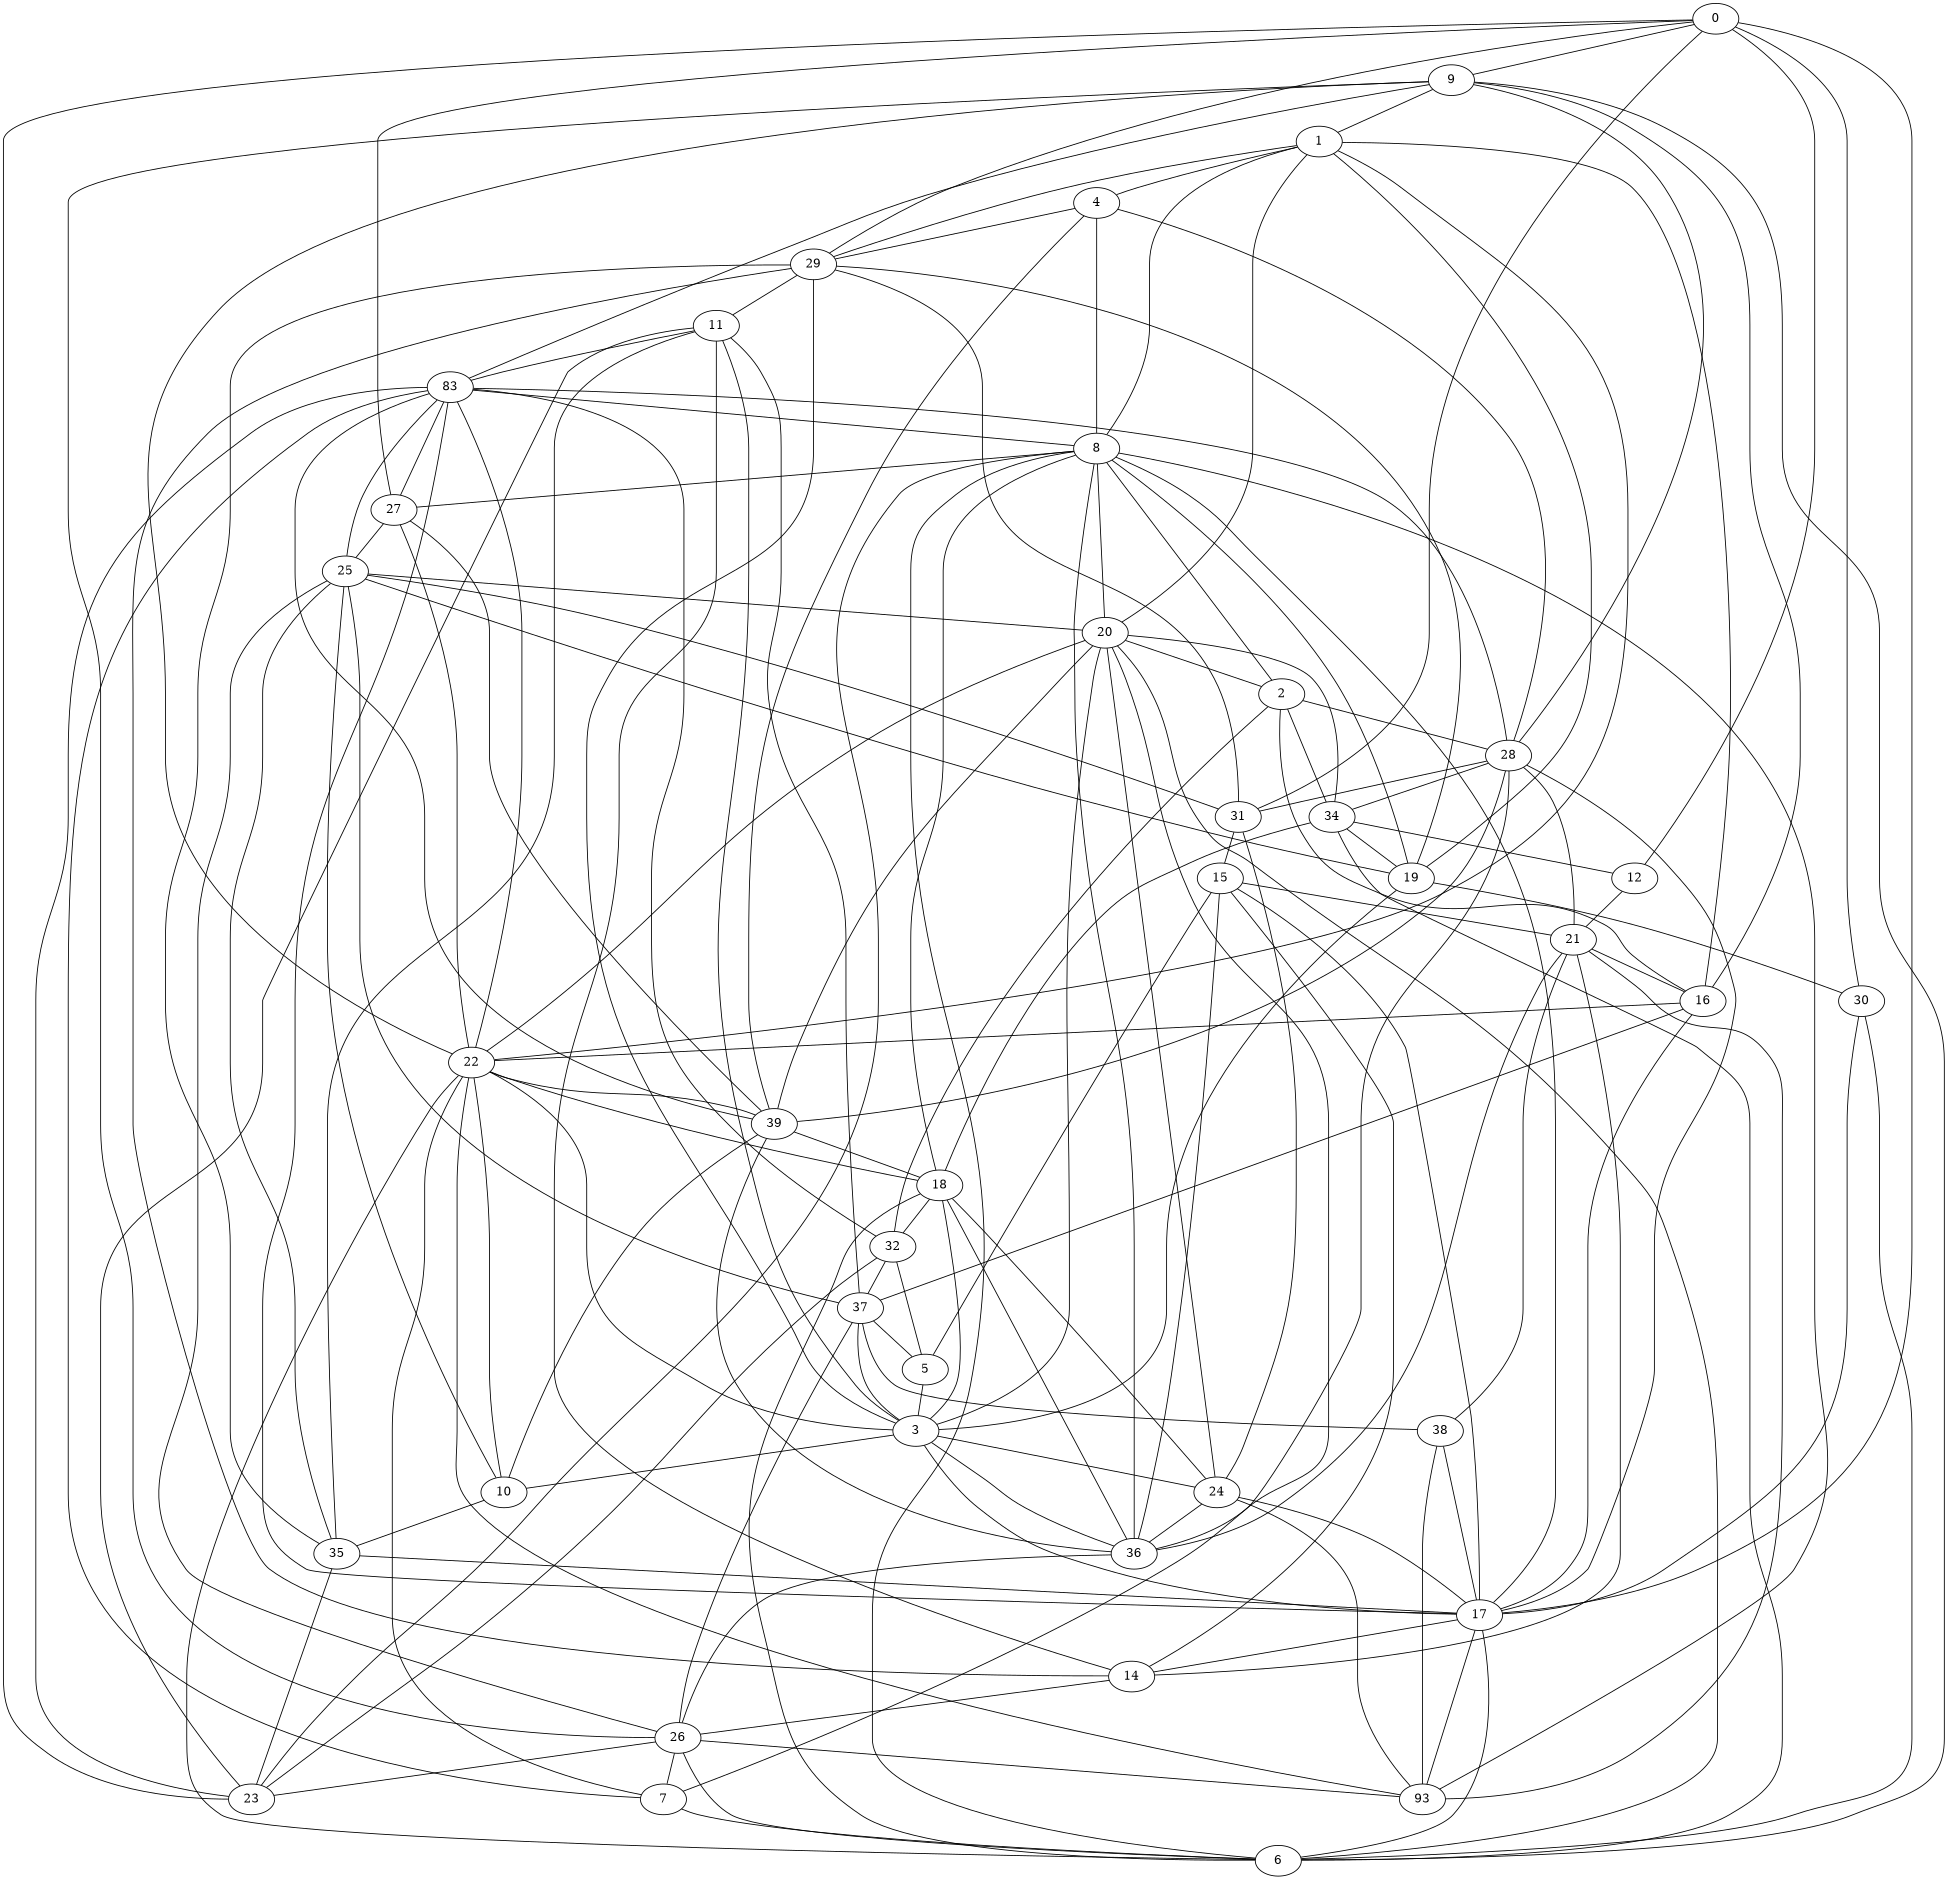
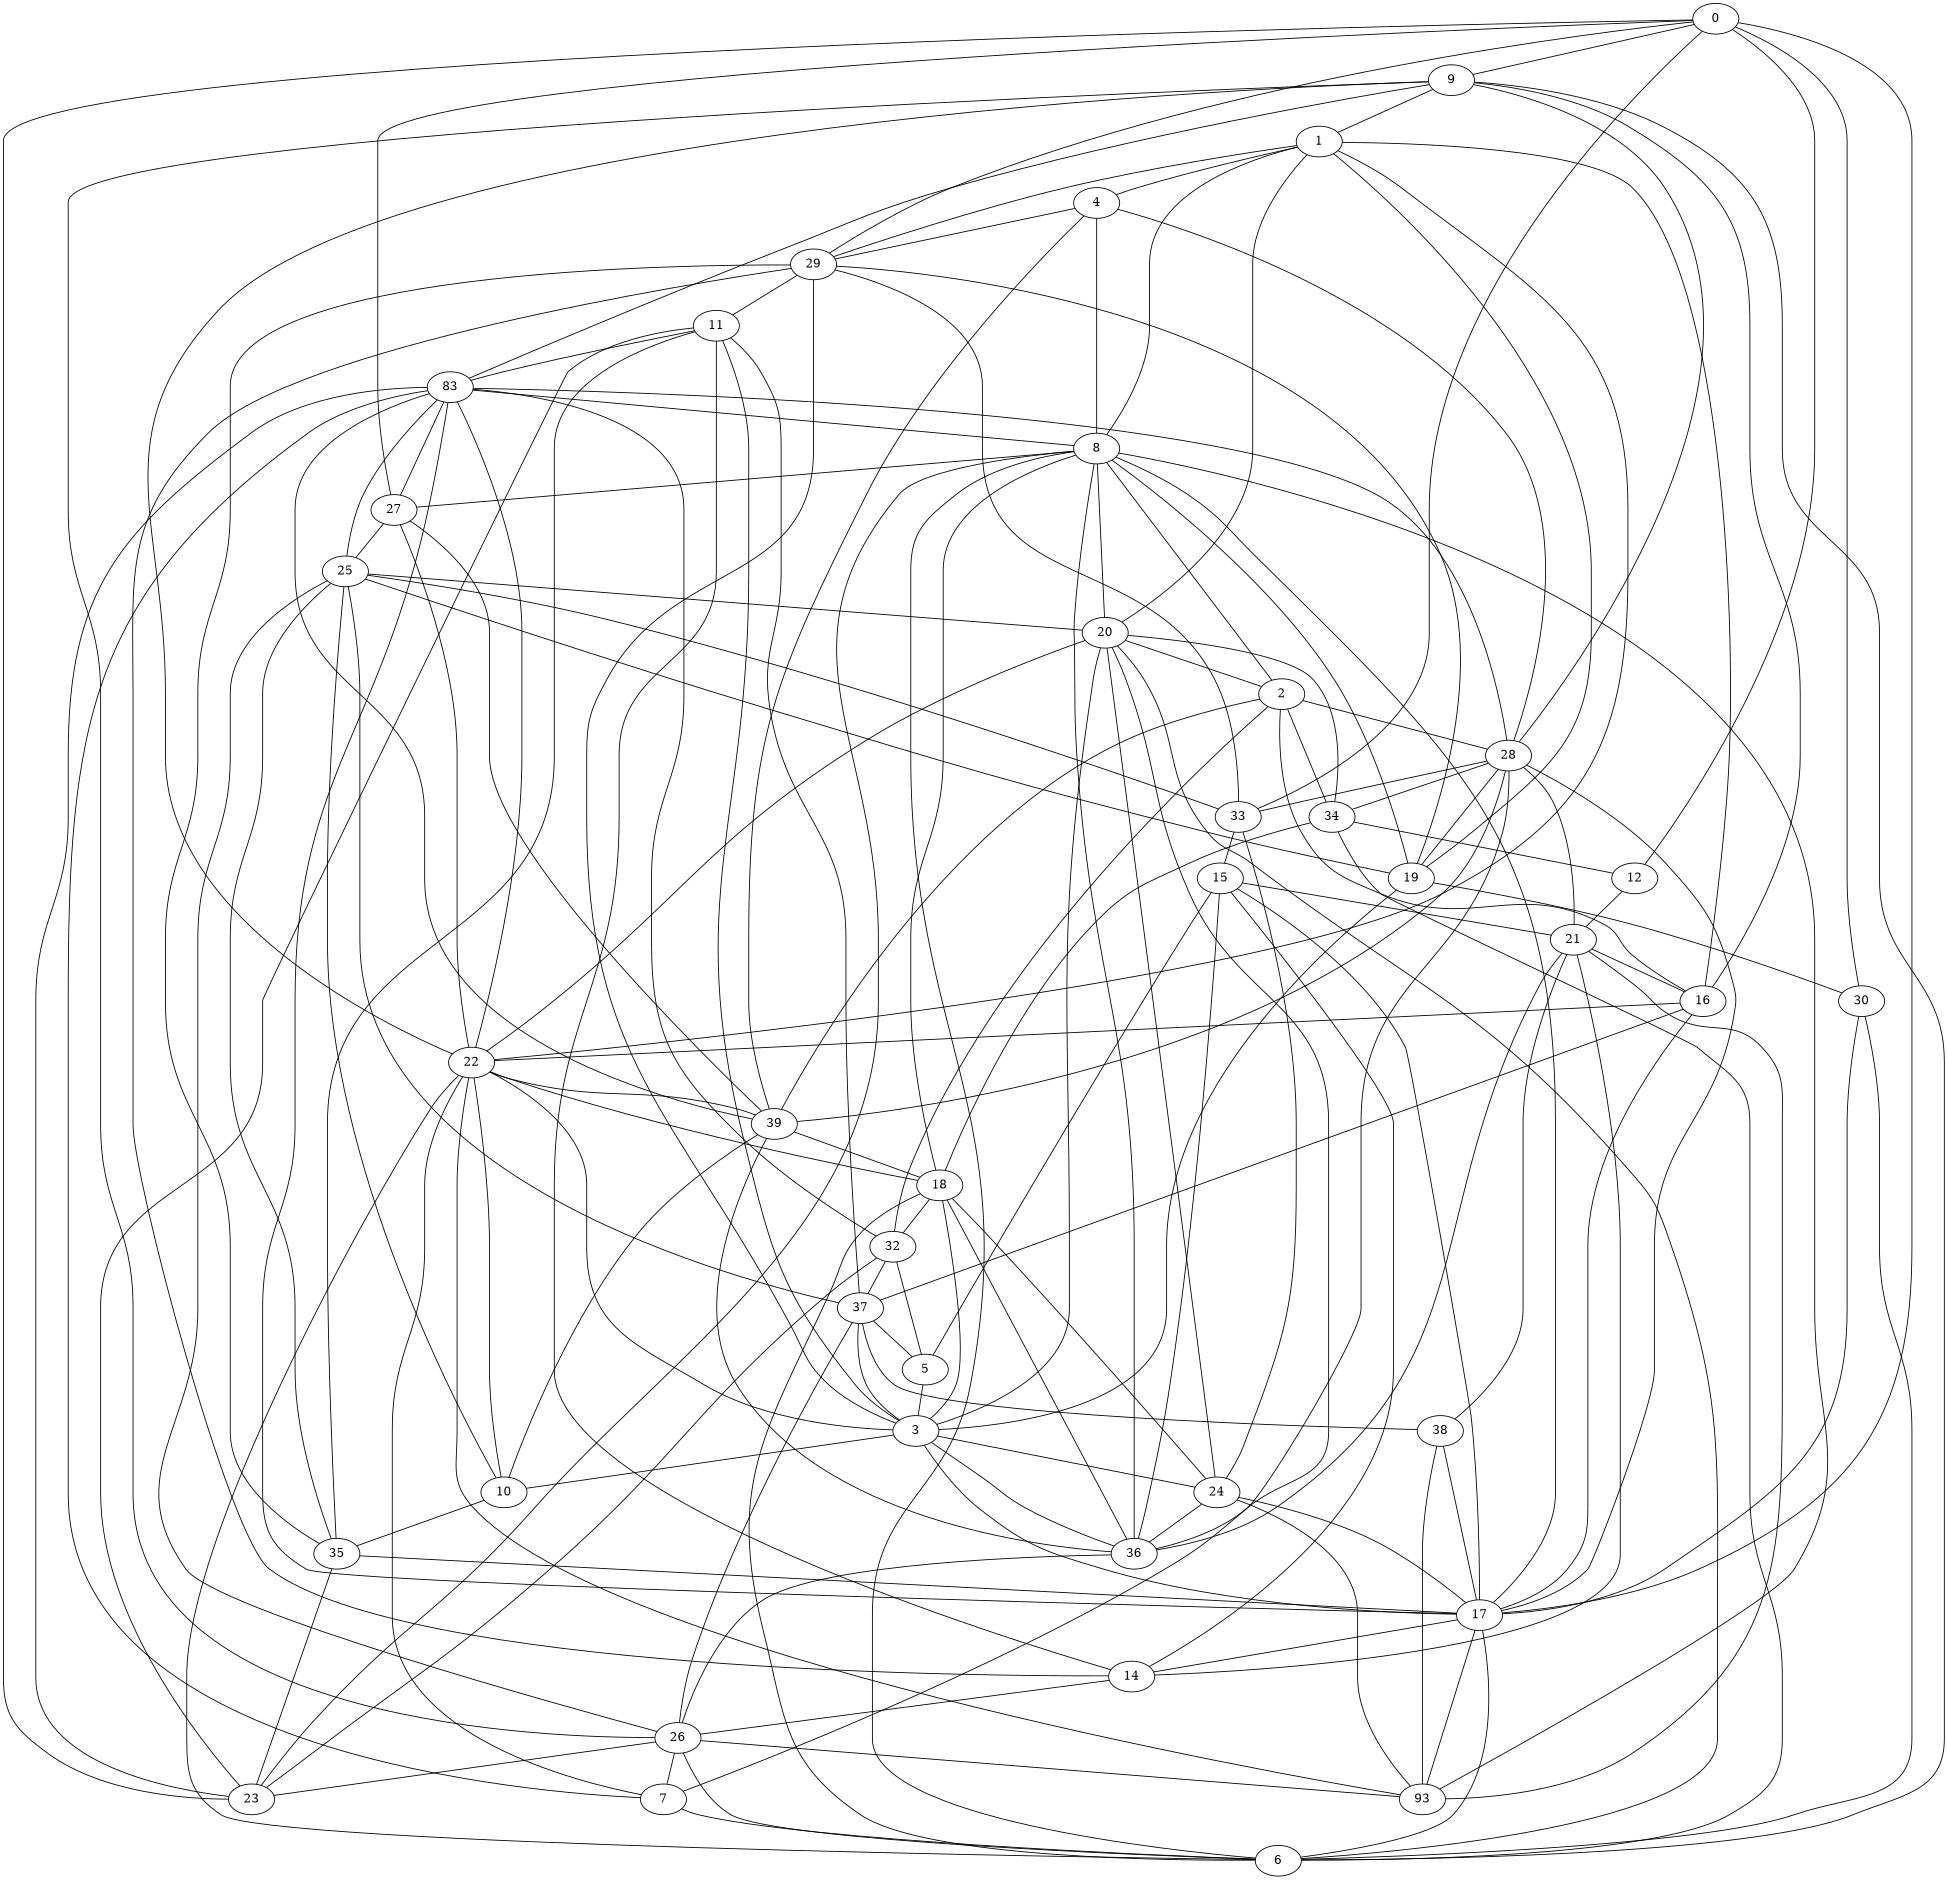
node "31": label "31" -> "33"
edge "34" -- "19": now "28" -- "19"
edge "20" -- "39": now "2" -- "39"
